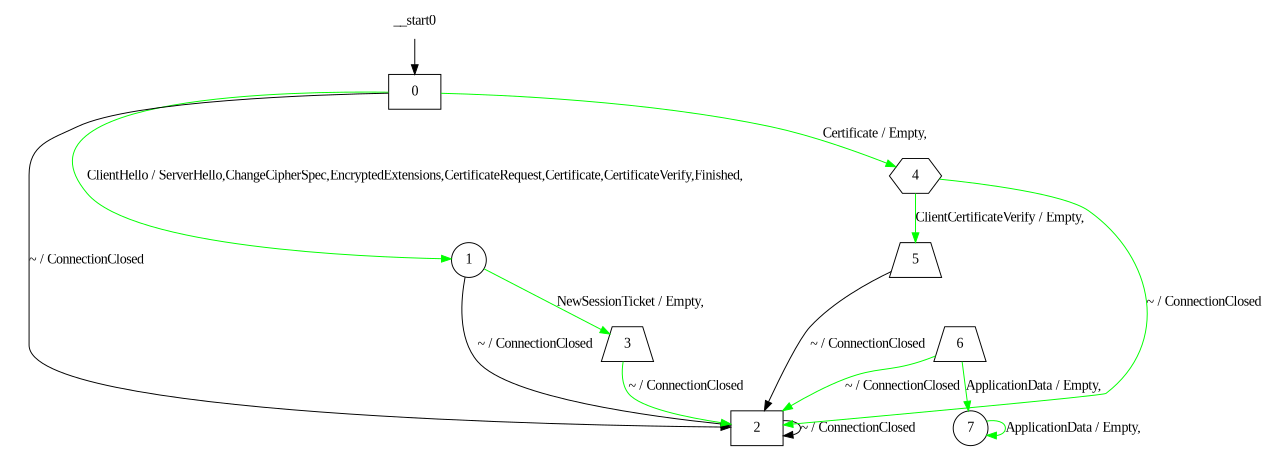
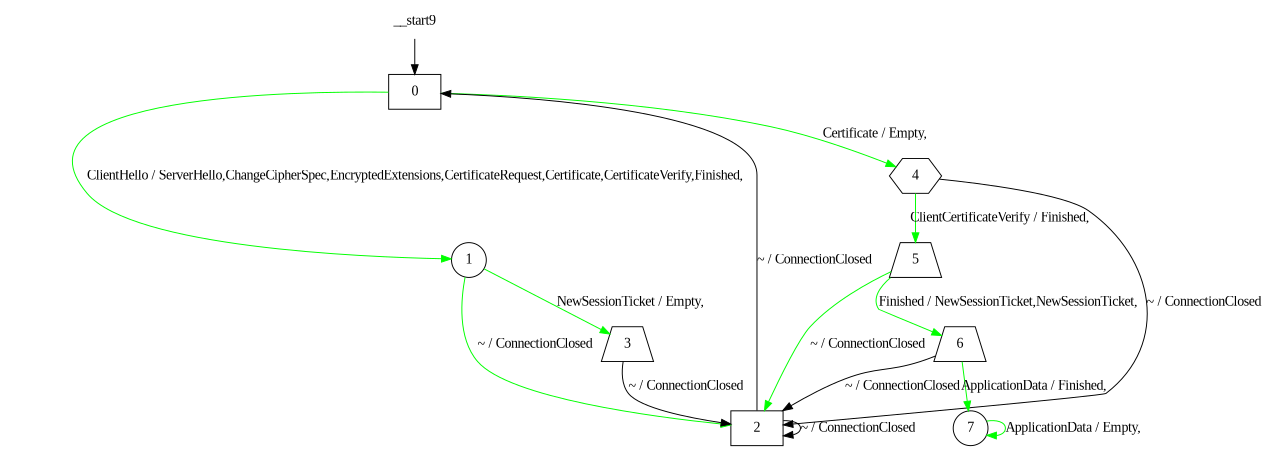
node "__start0": label "__start0" -> "__start9"
edge "4" -> "5": label "ClientCertificateVerify / Empty," -> "ClientCertificateVerify / Finished,"
edge "5" -> "6": added, label "Finished / NewSessionTicket,NewSessionTicket,"
edge "5" -> "2": color black -> green
edge "6" -> "2": color green -> black
edge "4" -> "2": color green -> black
edge "0" -> "2": reversed
edge "6" -> "7": label "ApplicationData / Empty," -> "ApplicationData / Finished,"
edge "1" -> "2": color black -> green
edge "3" -> "2": color green -> black
